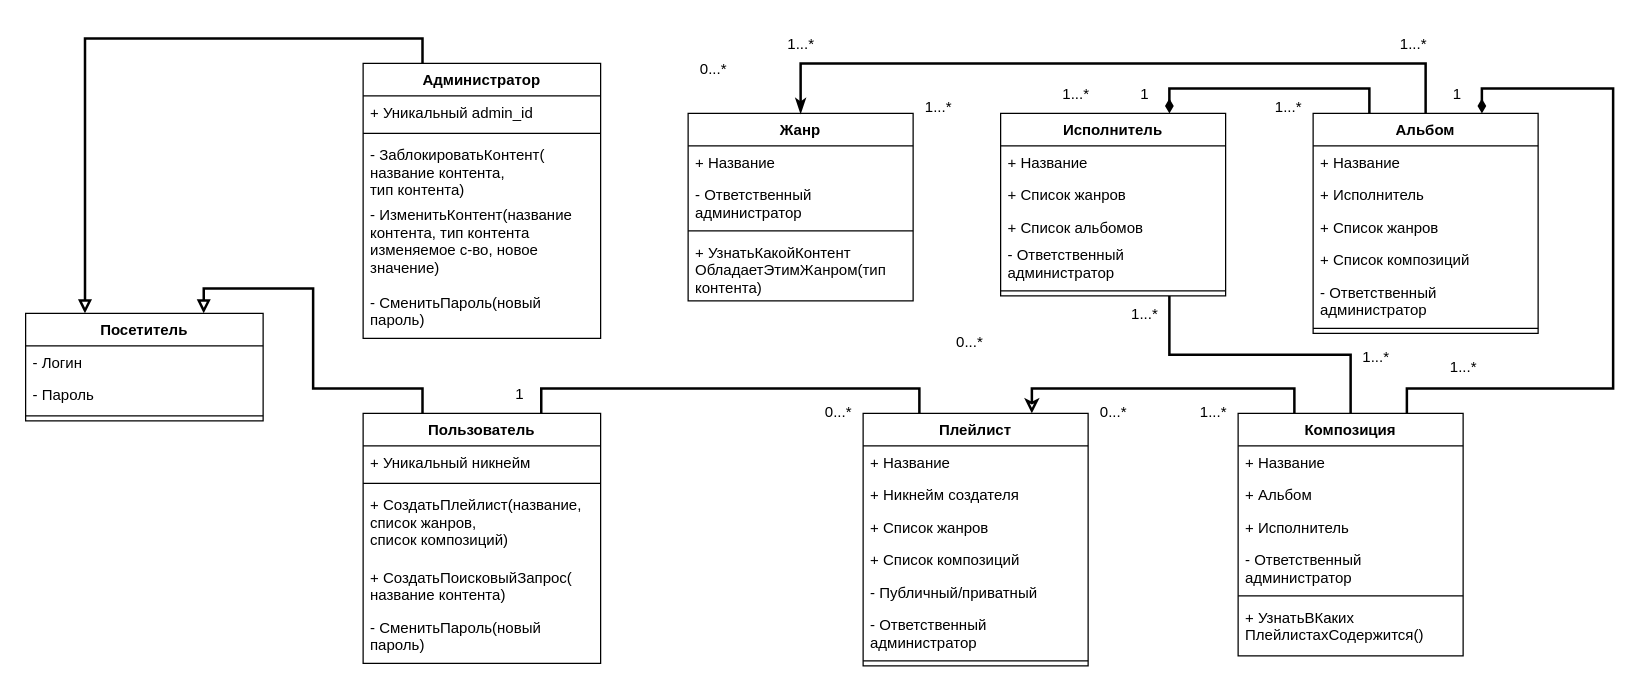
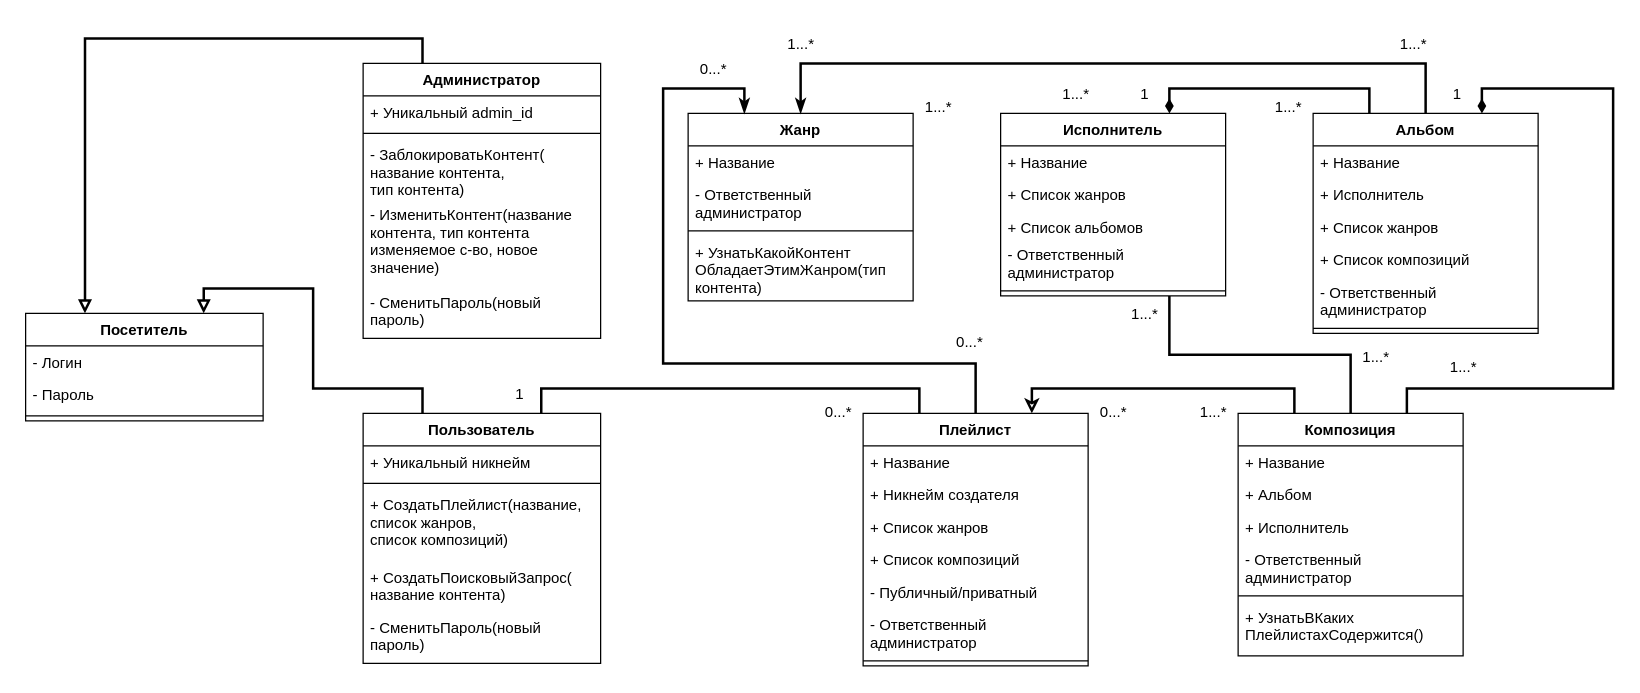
edge "Плейлист" -> "Жанр": added
